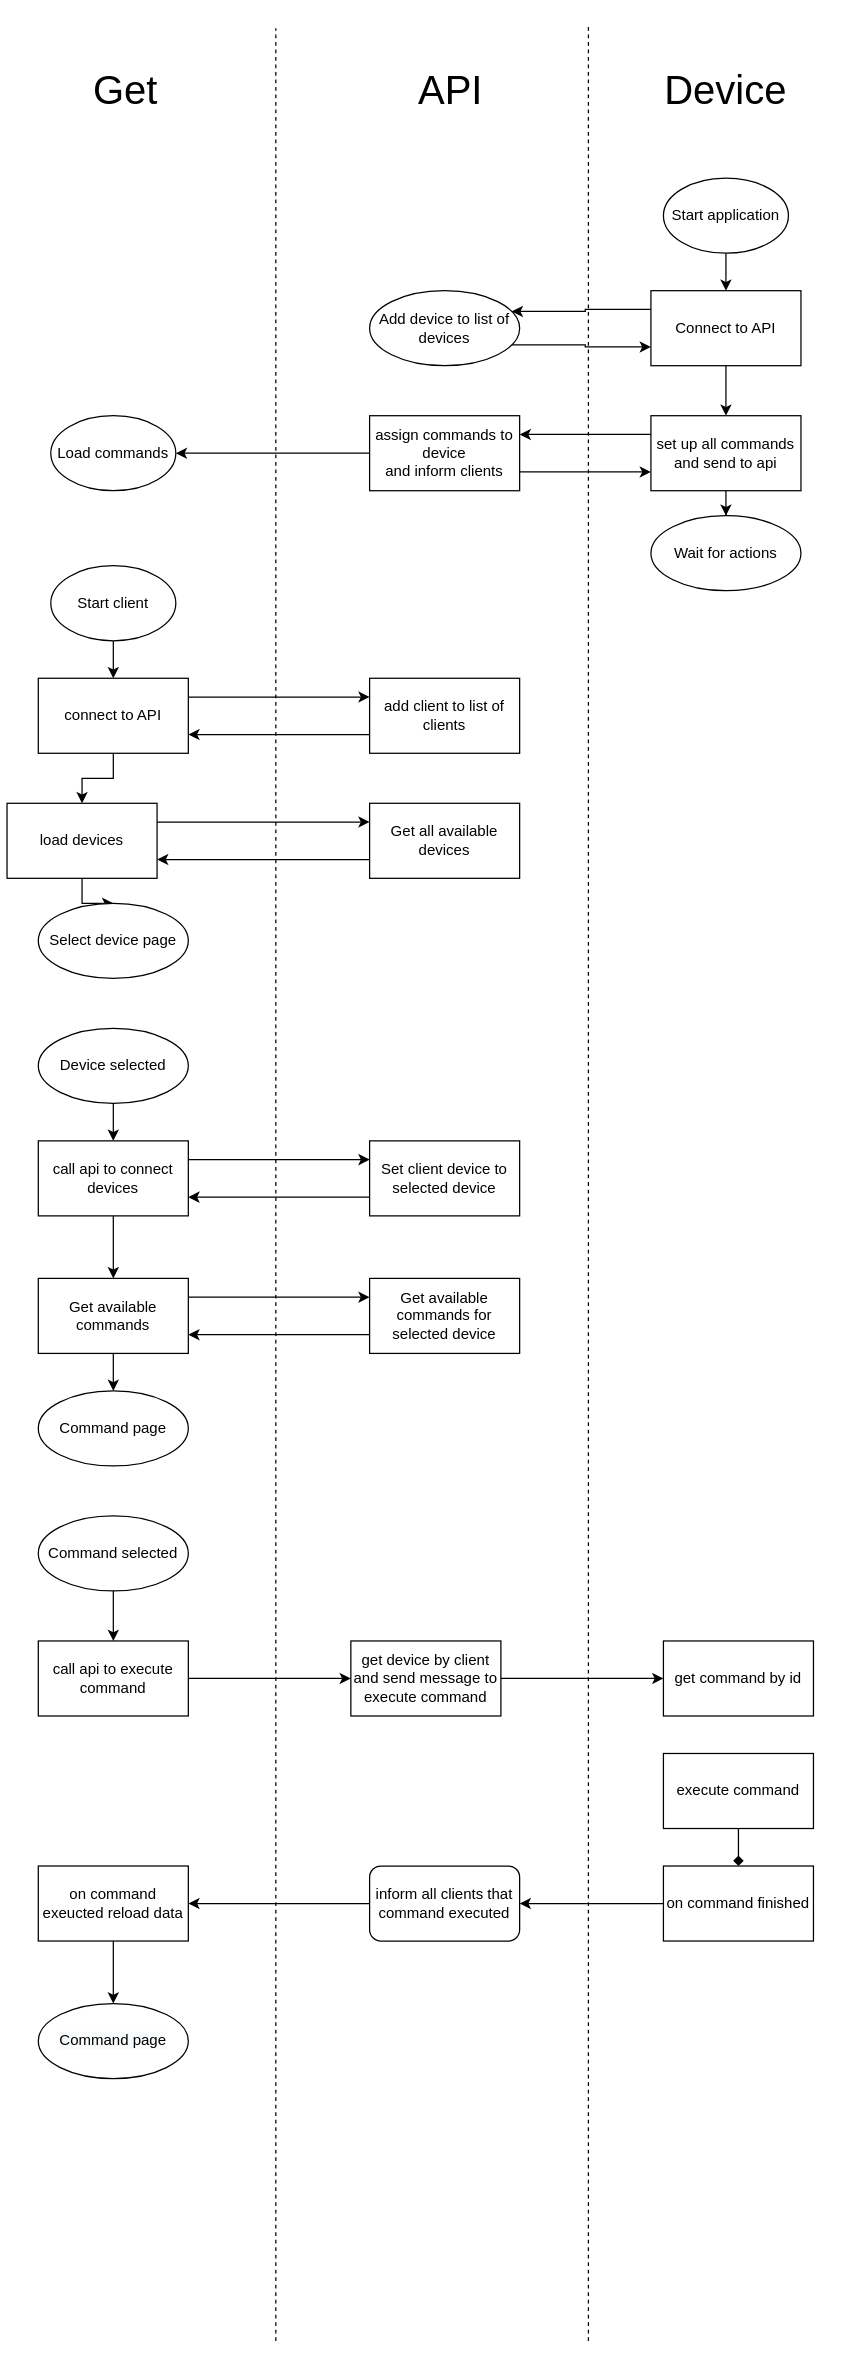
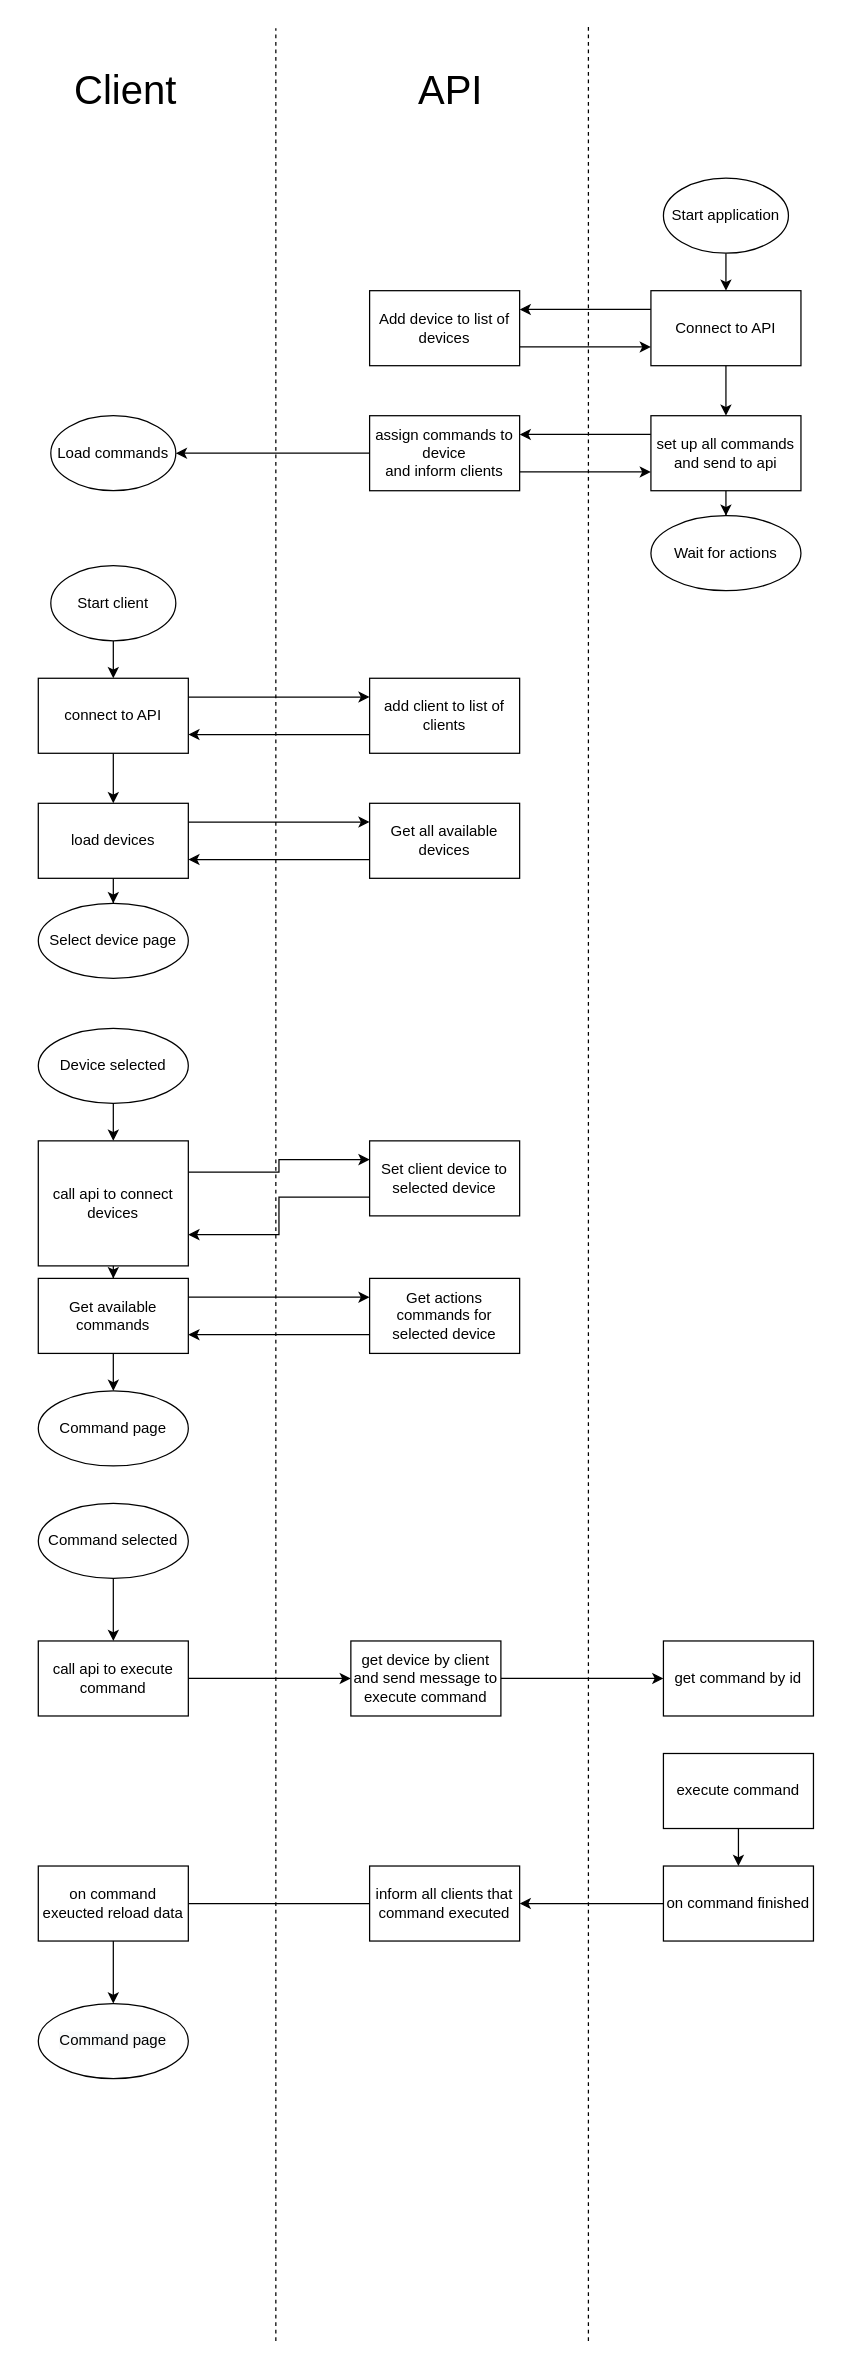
node "Get": label "Get" -> "Client"
node "Device": removed
node "Add device to list of devices": shape ellipse -> rectangle
node "load devices": moved (82, 841) -> (113, 841)
node "call api to connect devices": size 150x75 -> 150x125
node "Get available commands for selected device": label "Get available commands for selected device" -> "Get actions commands for selected device"
node "Command selected": moved (113, 1553) -> (113, 1541)
edge "execute command" -> "on command finished": arrowhead diamond -> classic
edge "inform all clients that command executed" -> "on command exeucted reload data": arrowhead classic -> none
node "inform all clients that command executed": shape rounded rectangle -> rectangle
